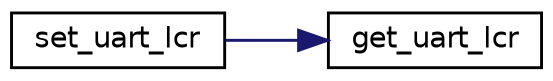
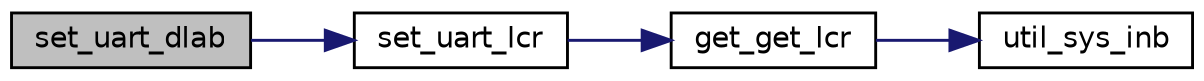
node "set_uart_dlab": added
node "get_uart_lcr": label "get_uart_lcr" -> "get_get_lcr"
node "util_sys_inb": added
